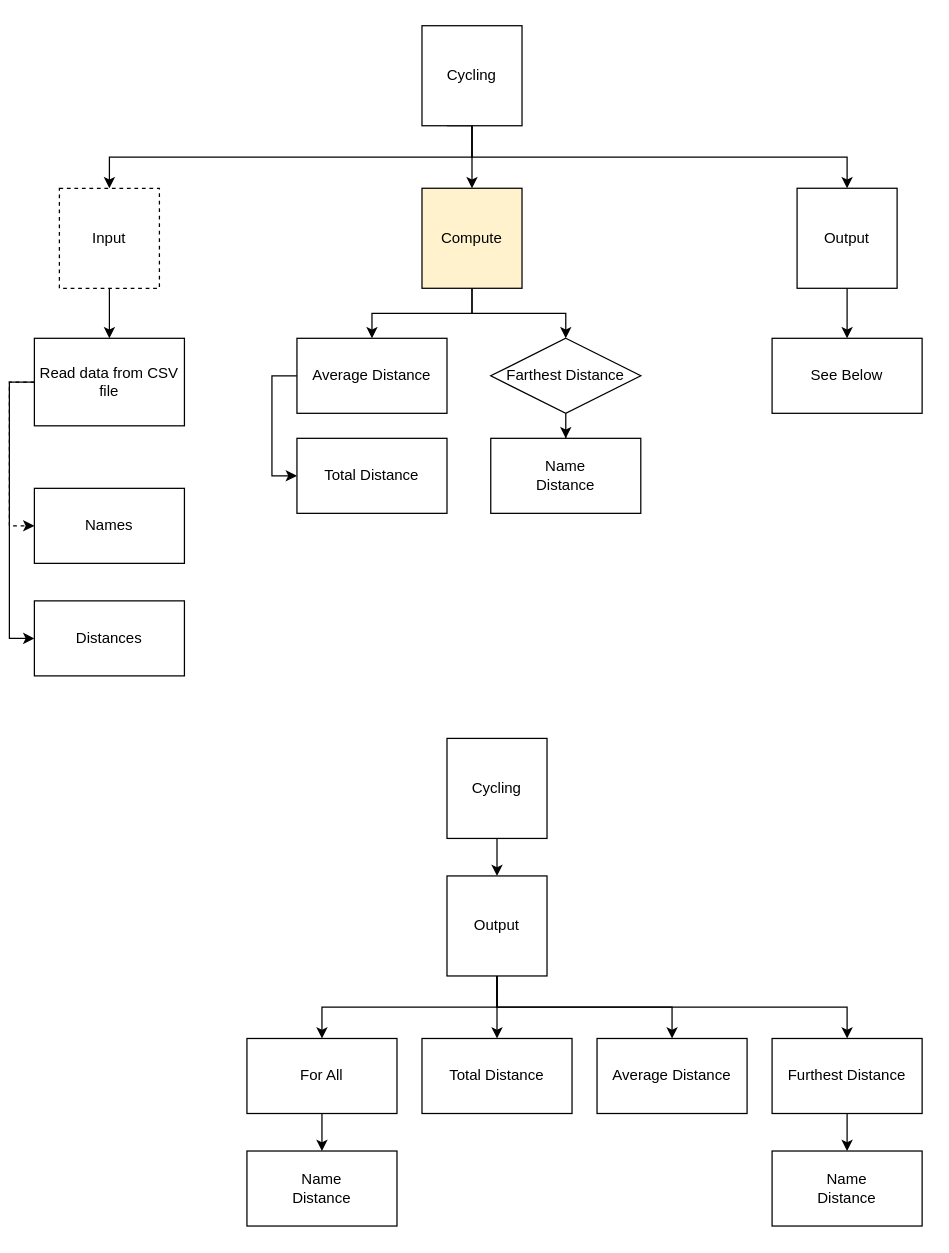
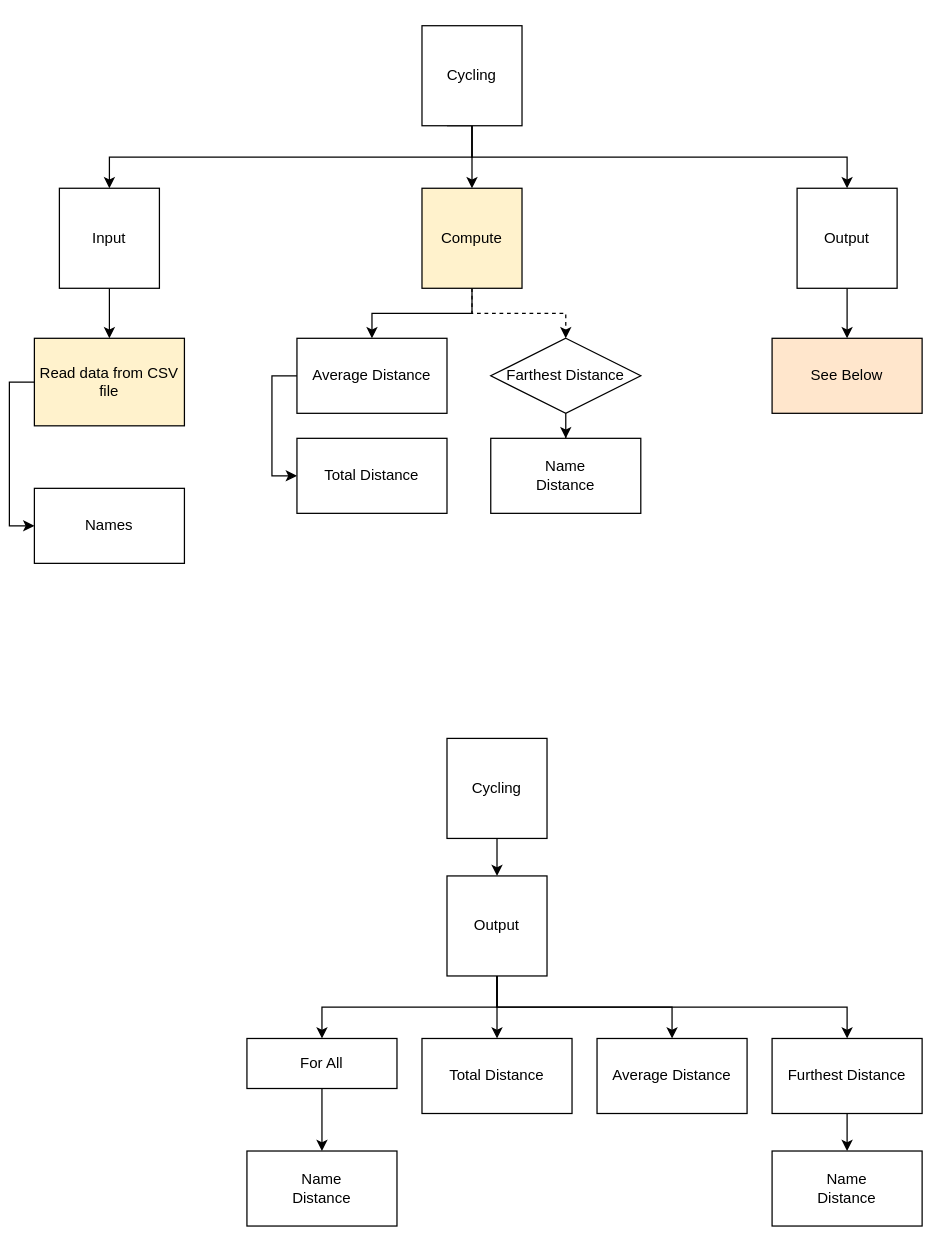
node "Input": style dashed -> solid
edge "Compute" -> "Farthest Distance": style solid -> dashed
node "See Below": fillcolor #ffffff -> #ffe6cc
node "Read data from CSV file": fillcolor #ffffff -> #fff2cc
edge "Read data from CSV file" -> "Names": style dashed -> solid
edge "Read data from CSV file" -> "Distances": removed
node "Distances": removed
node "For All": size 150x75 -> 150x50
